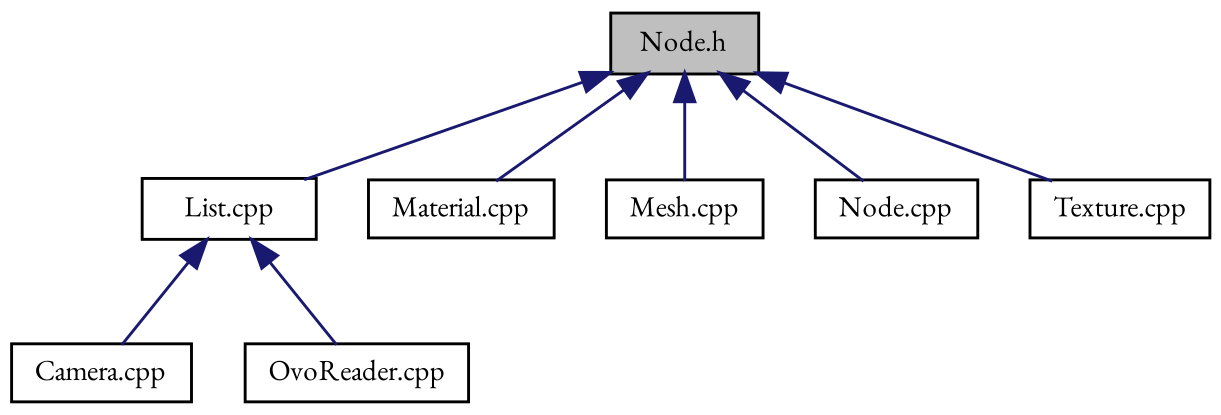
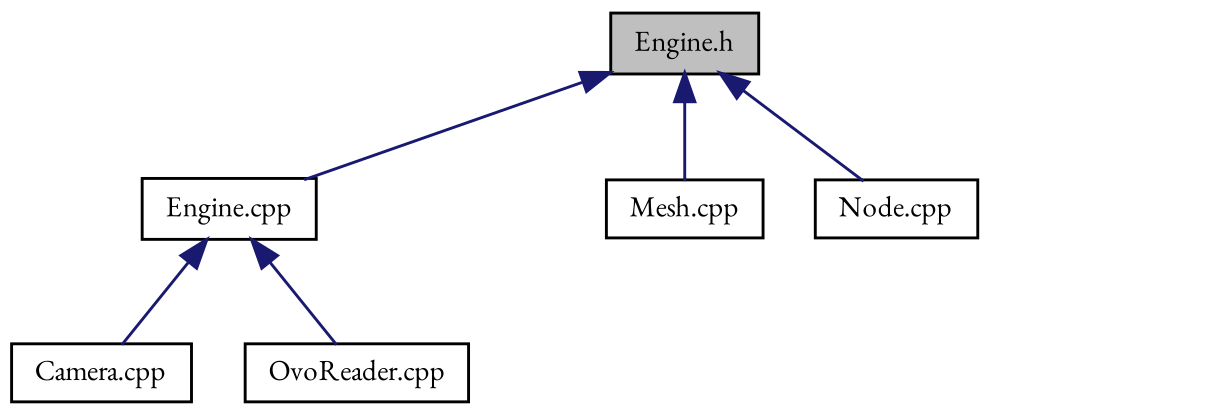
node "Node.h": label "Node.h" -> "Engine.h"
node "List.cpp": label "List.cpp" -> "Engine.cpp"
node "Material.cpp": removed
node "Texture.cpp": removed
